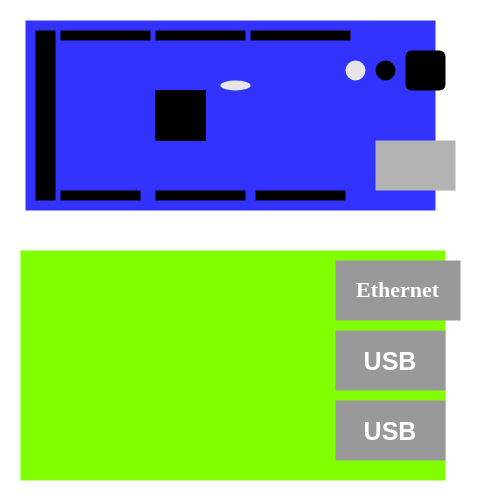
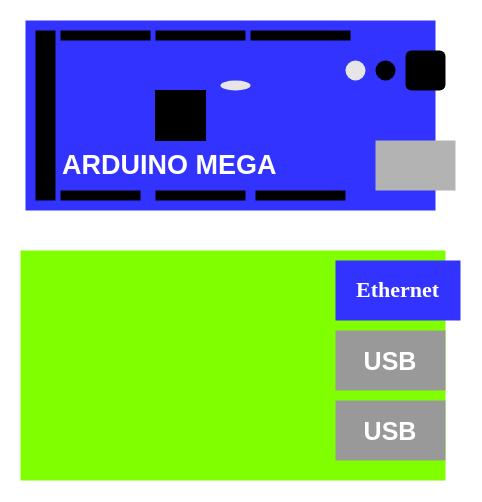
node "ARDUINO MEGA": added
node "Ethernet": fillcolor #999999 -> #3333ff
